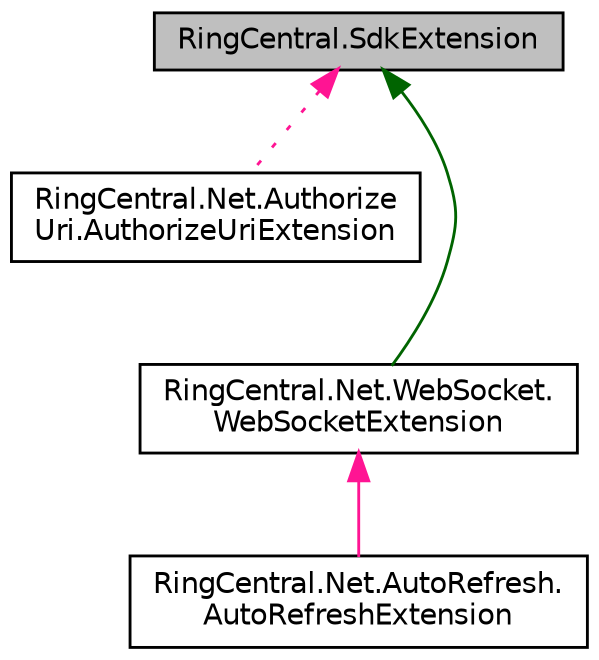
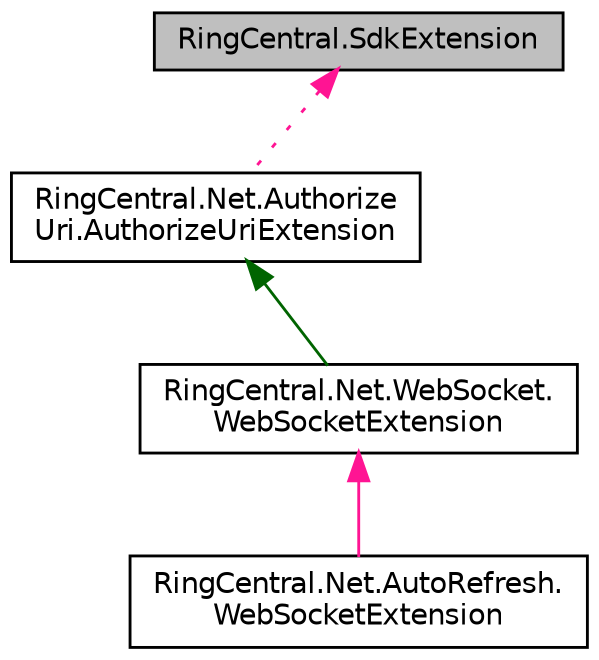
edge "RingCentral.Net.WebSocket. WebSocketExtension" -> "RingCentral.SdkExtension": now "RingCentral.Net.WebSocket. WebSocketExtension" -> "RingCentral.Net.Authorize Uri.AuthorizeUriExtension"
node "RingCentral.Net.AutoRefresh. AutoRefreshExtension": label "RingCentral.Net.AutoRefresh. AutoRefreshExtension" -> "RingCentral.Net.AutoRefresh. WebSocketExtension"
